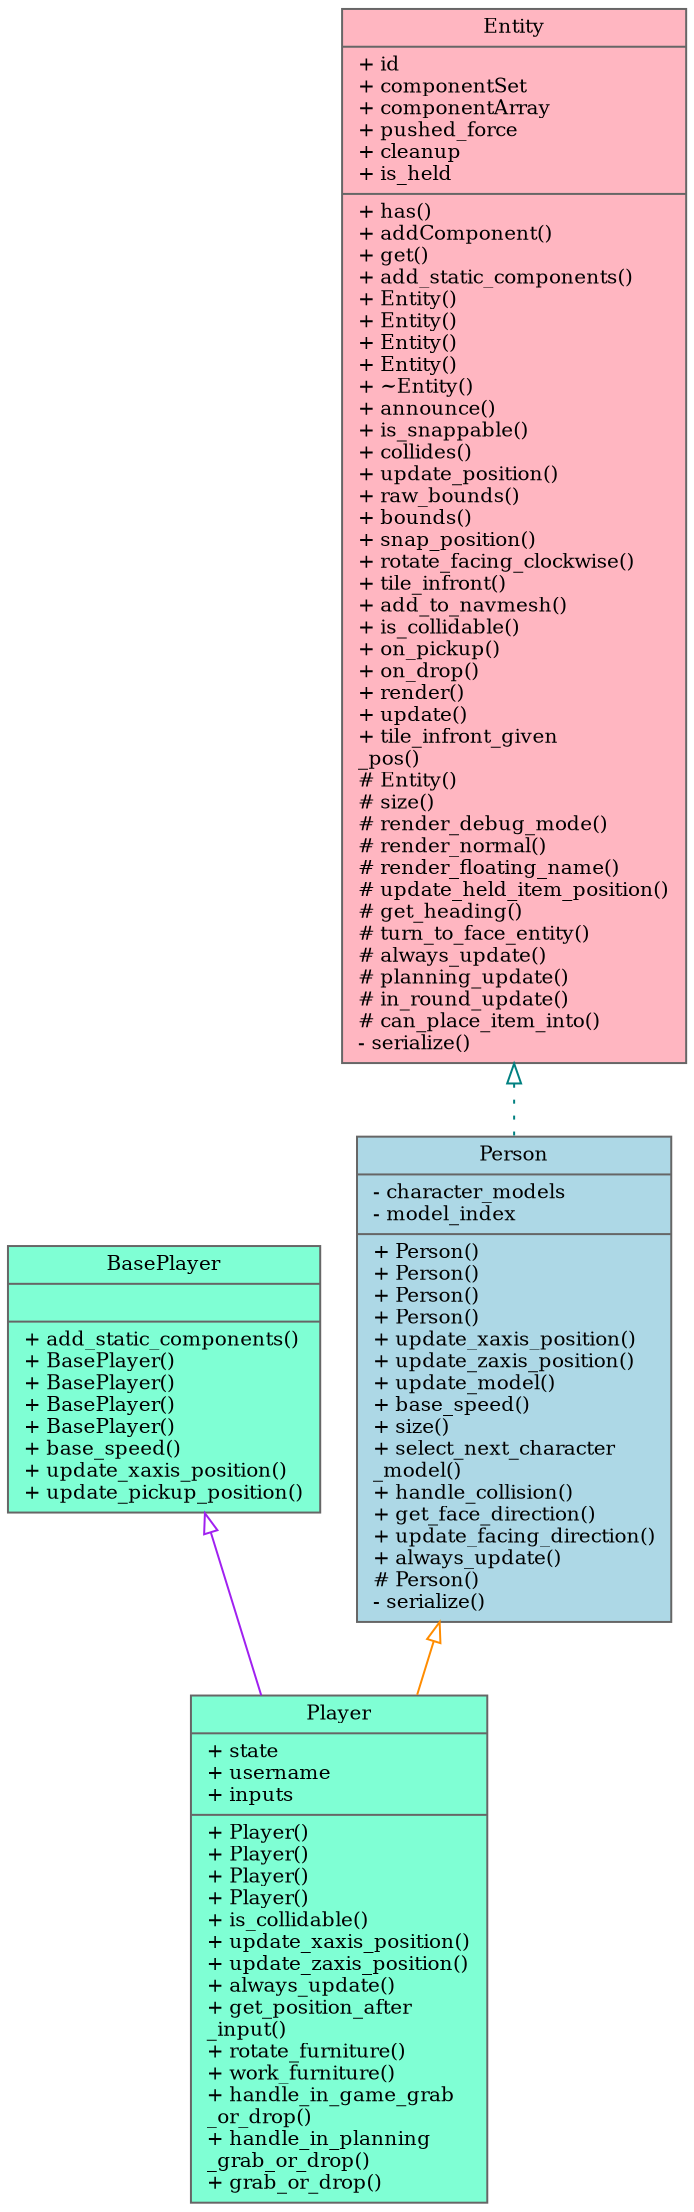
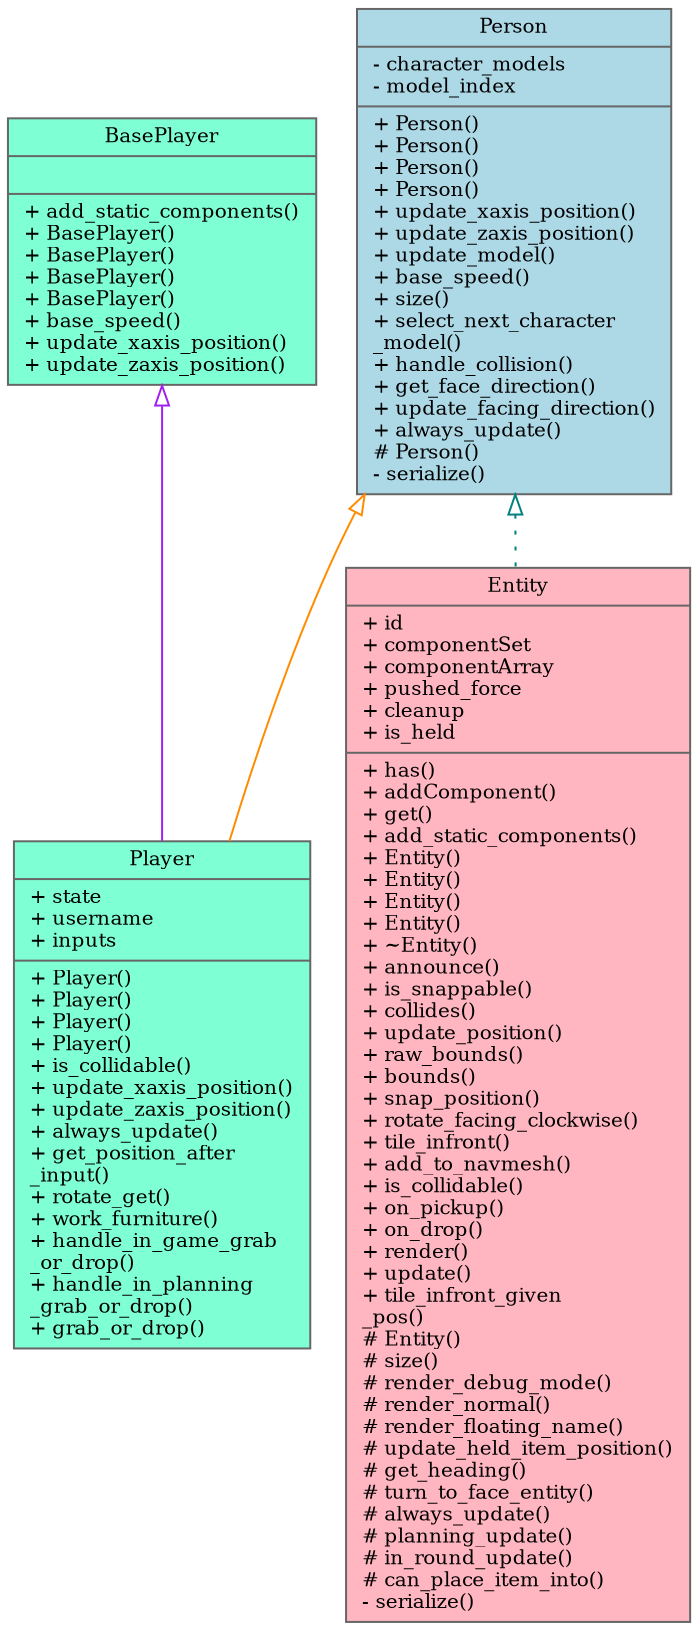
edge "Person" -> "Entity": reversed
node "BasePlayer": text "+ update_pickup_position()" -> "+ update_zaxis_position()"
node "Player": text "+ rotate_furniture()" -> "+ rotate_get()"
